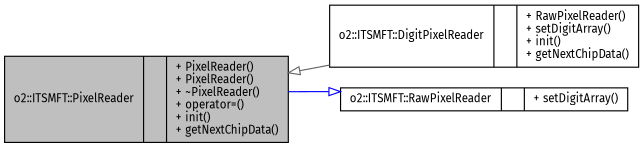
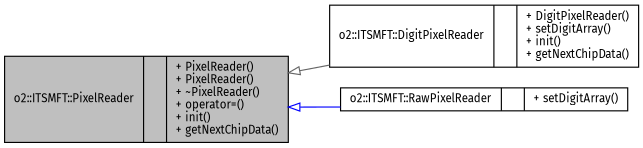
node "o2::ITSMFT::DigitPixelReader": text "+ RawPixelReader()" -> "+ DigitPixelReader()"
edge "o2::ITSMFT::PixelReader" -> "o2::ITSMFT::RawPixelReader": reversed
